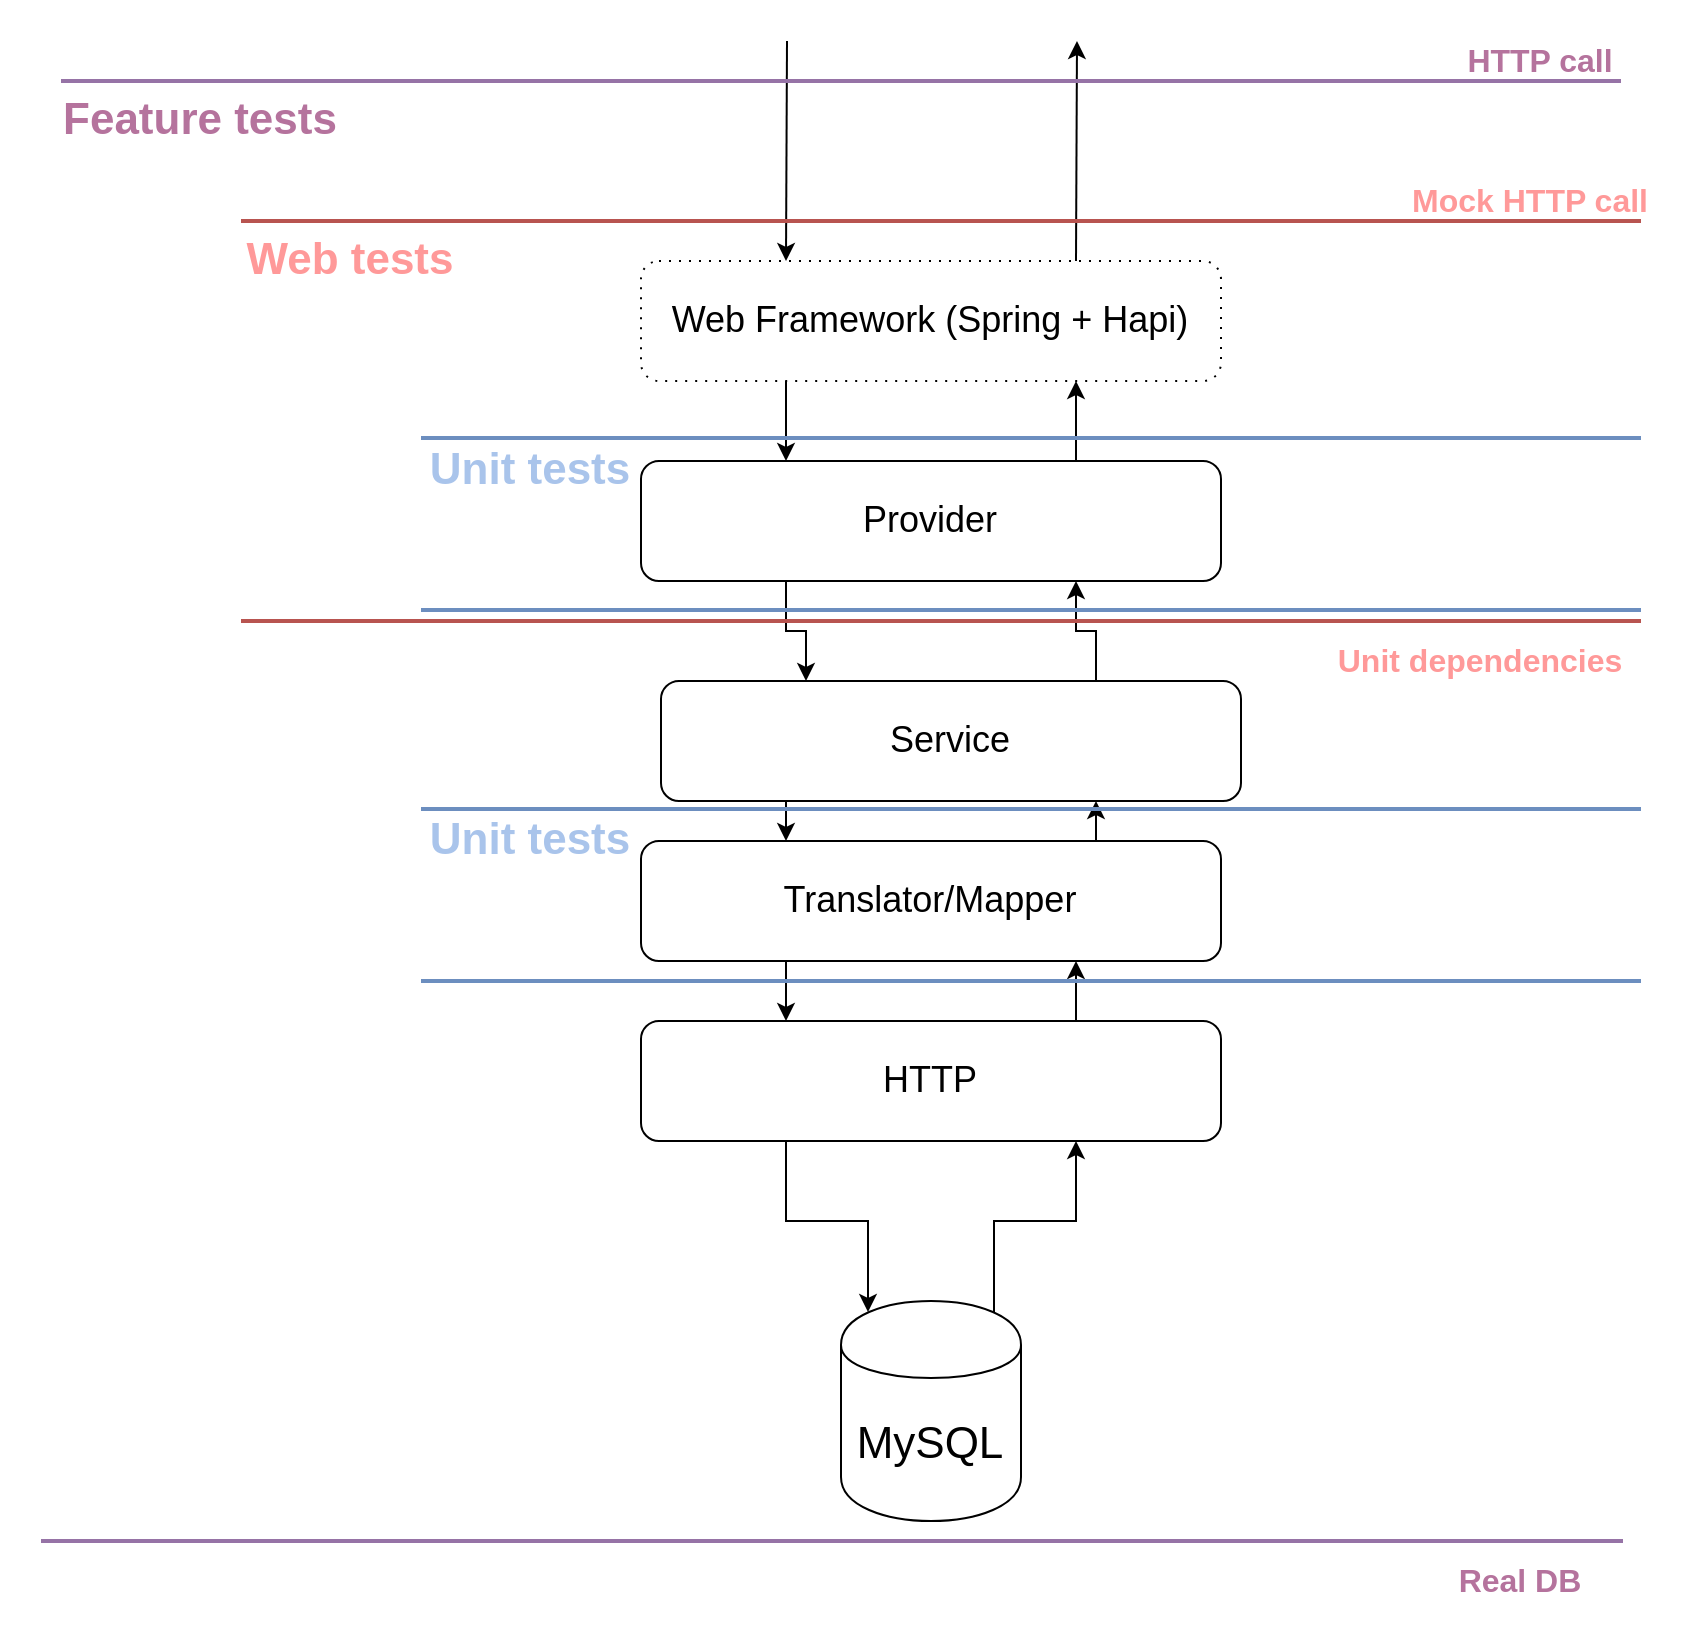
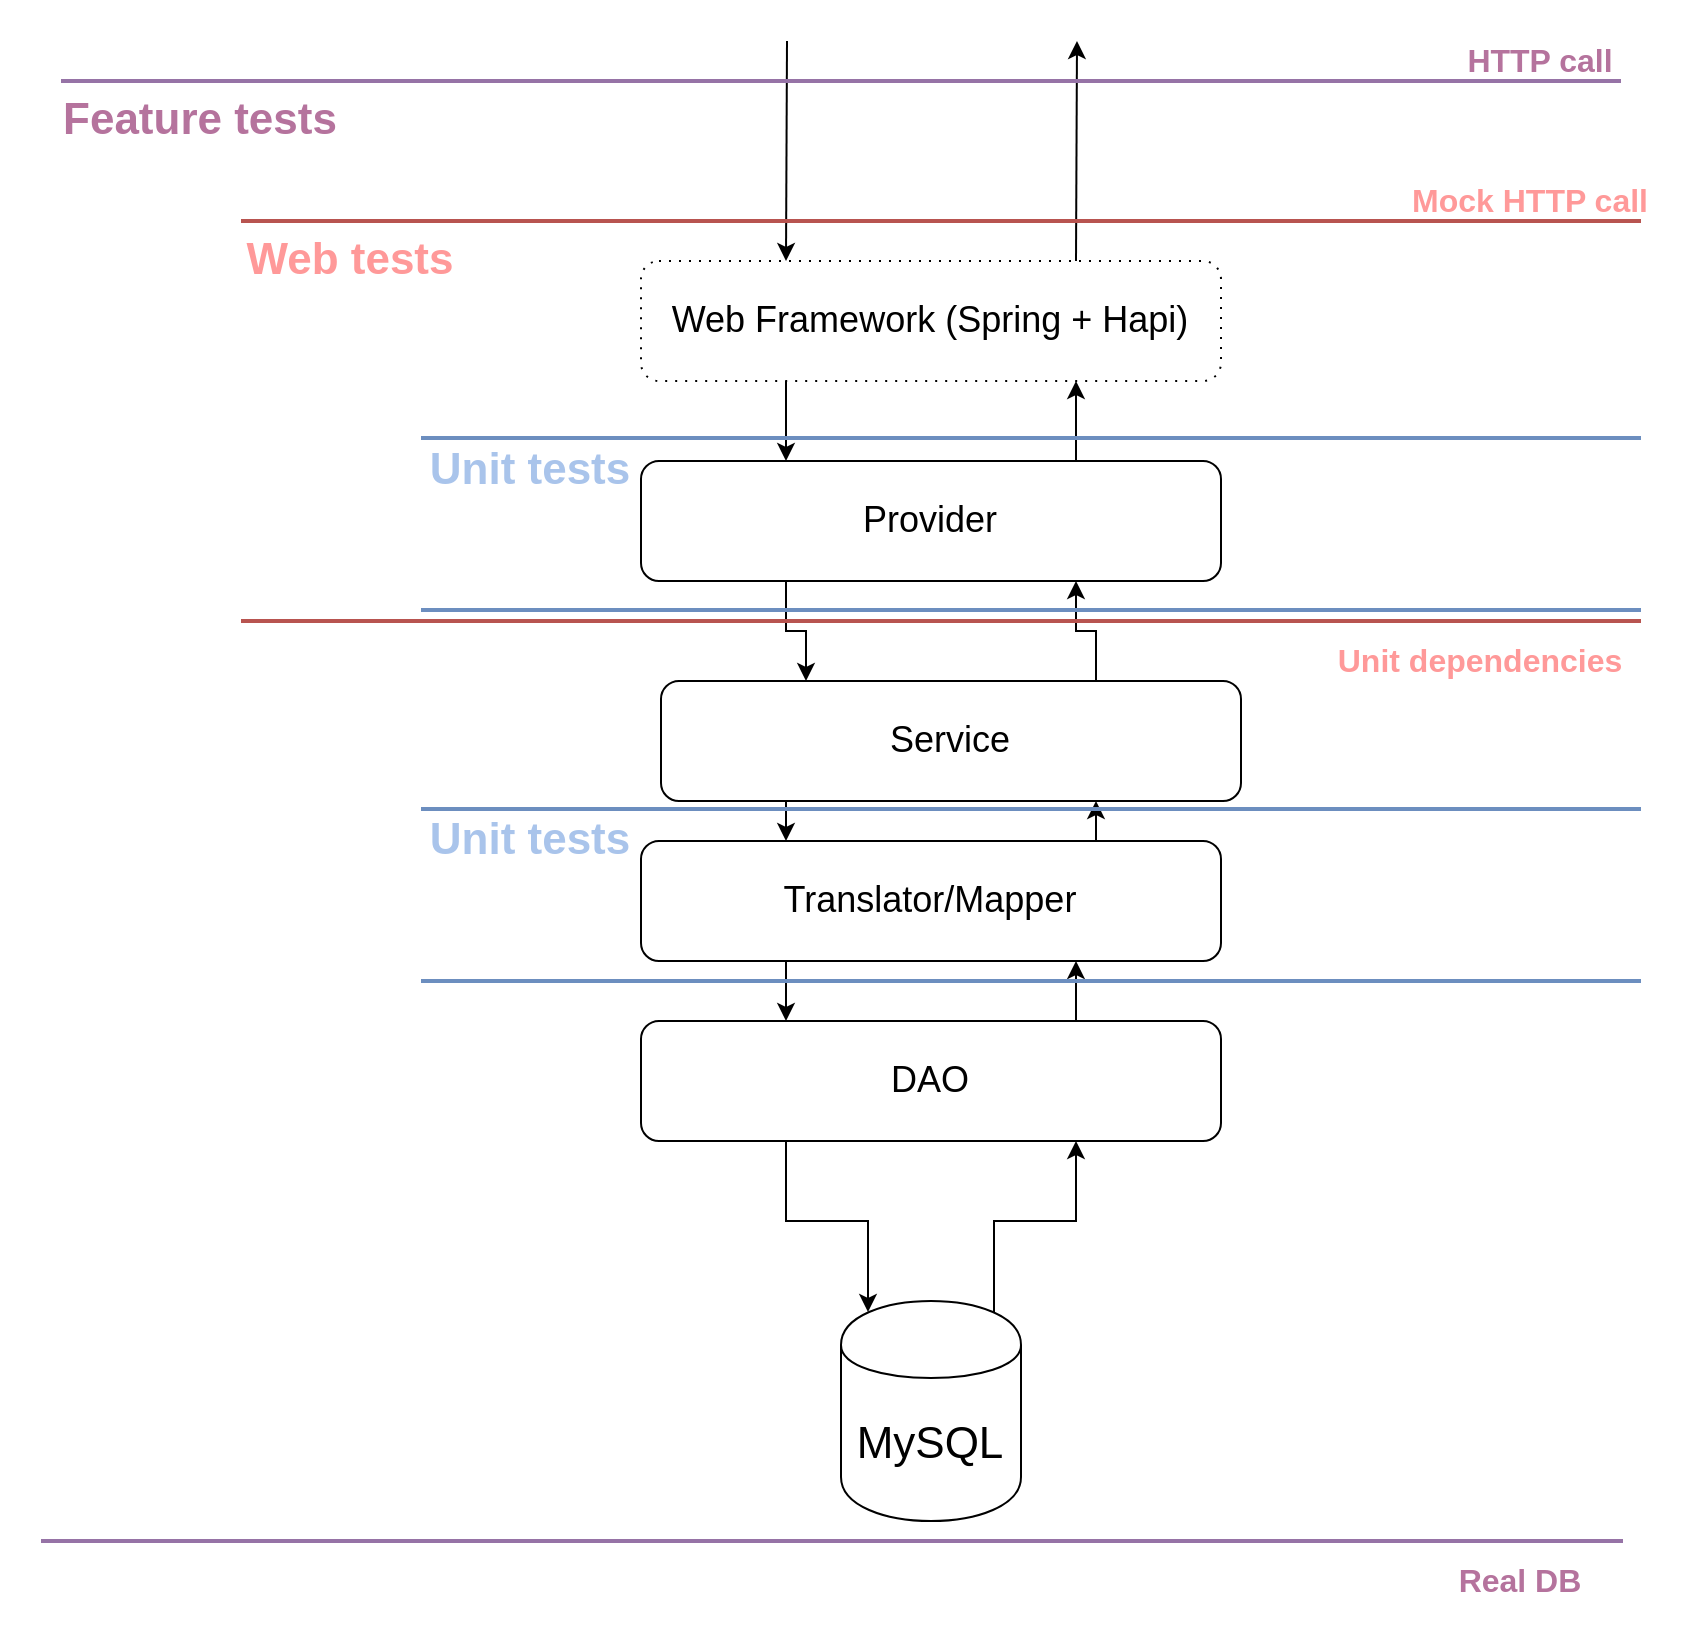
node "HTTP": label "HTTP" -> "DAO"
